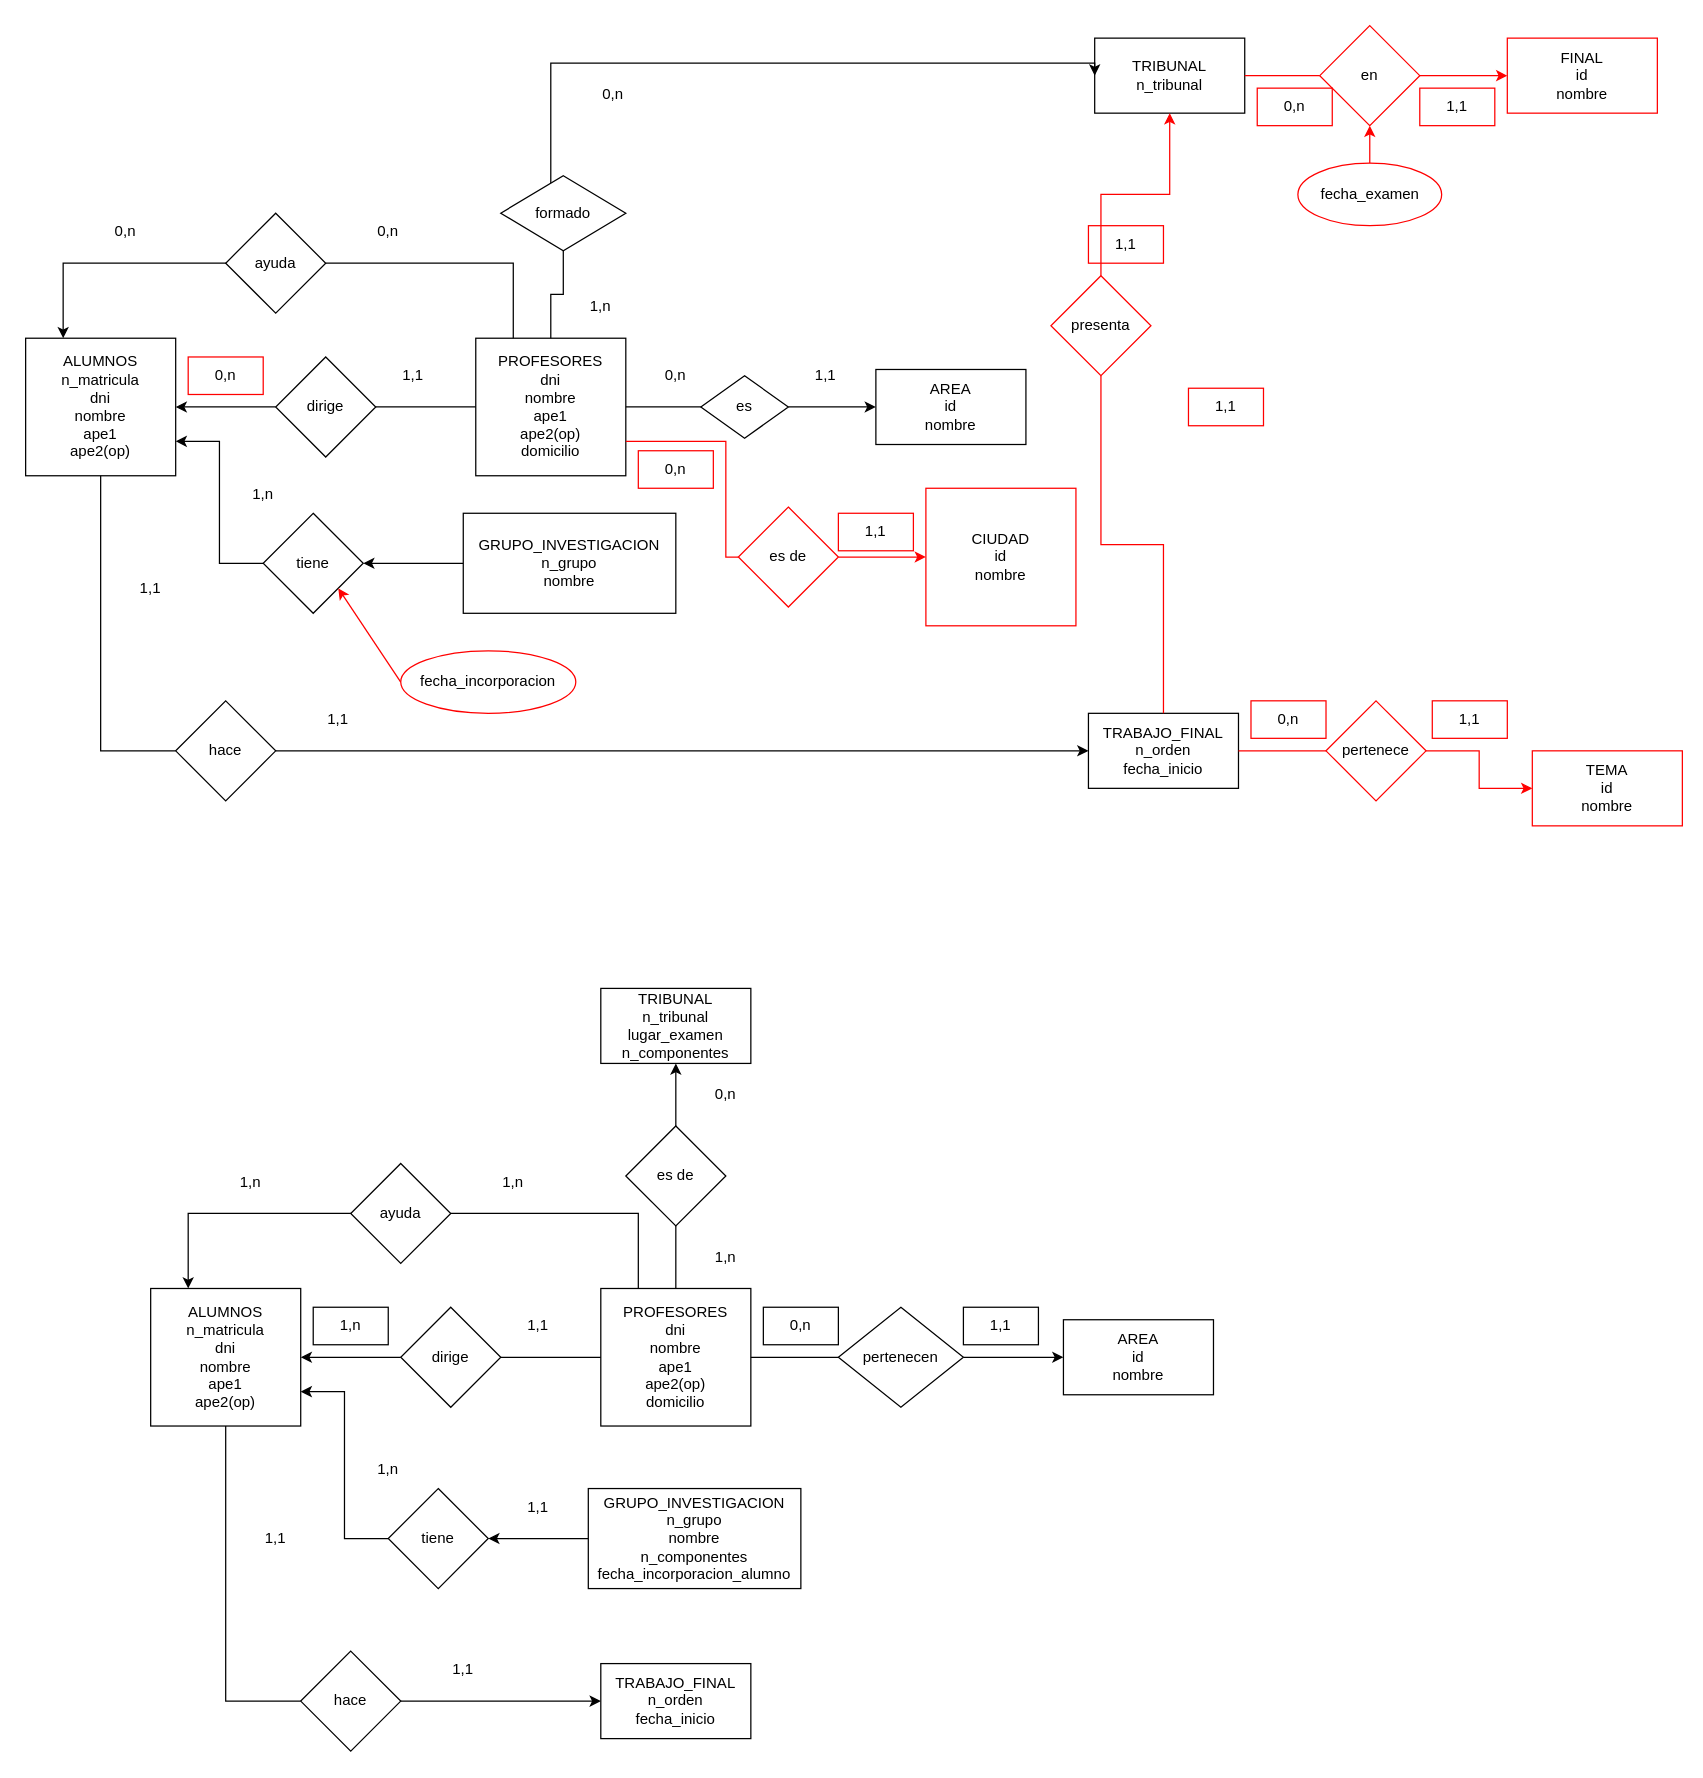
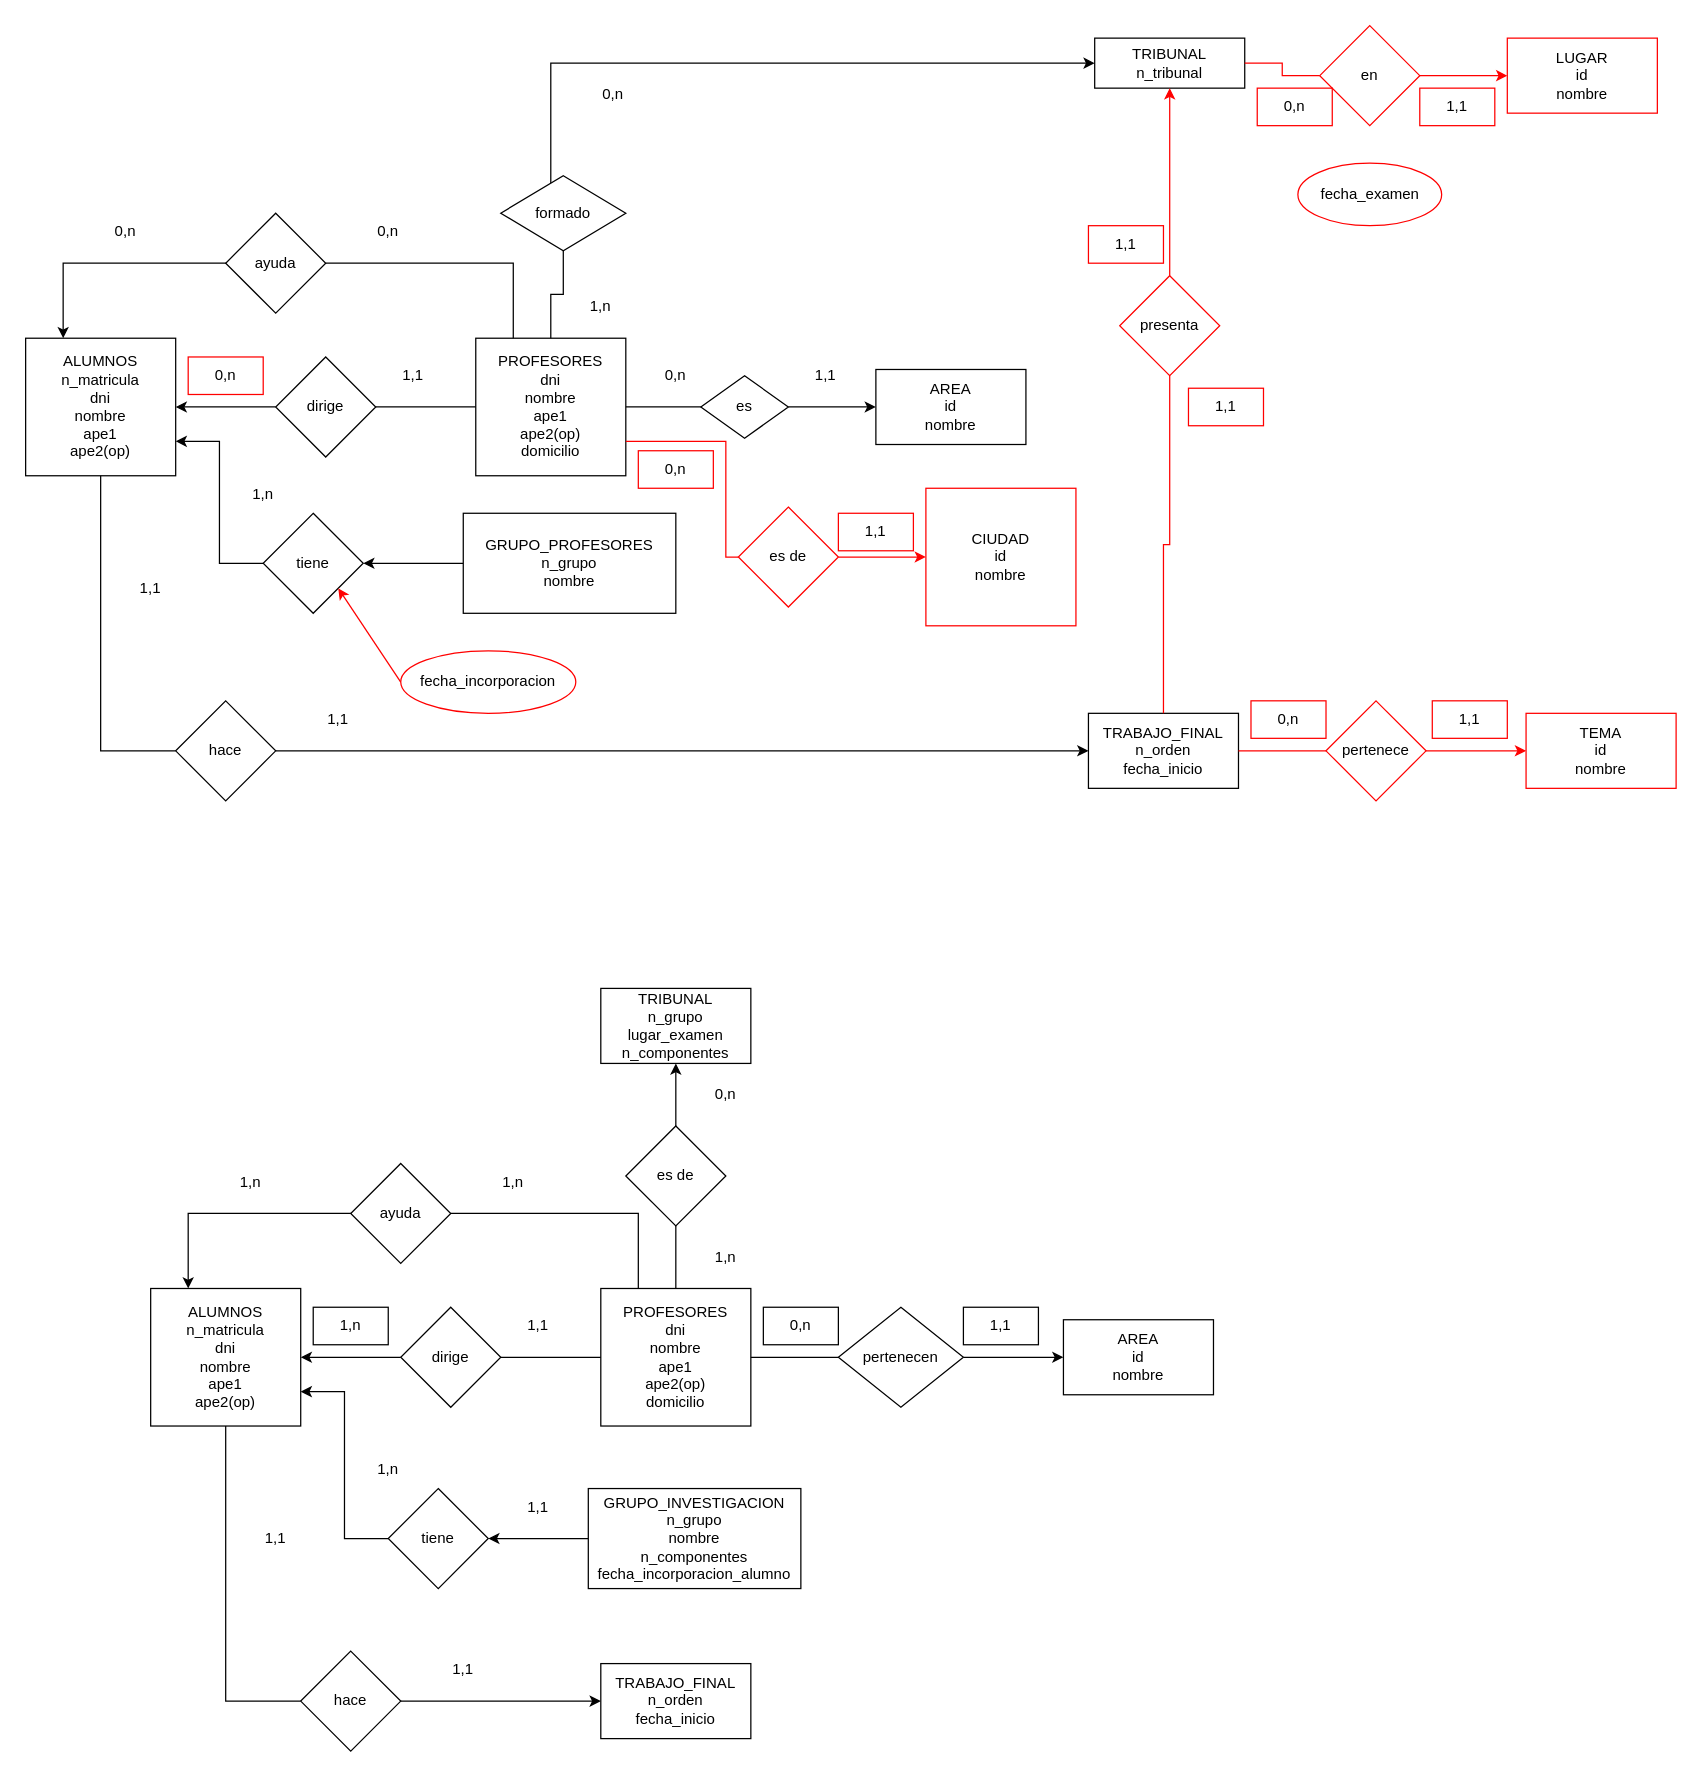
node "TRIBUNAL n_tribunal": size 150x75 -> 150x50
node "FINAL id nombre": label "FINAL id nombre" -> "LUGAR id nombre"
edge "fecha_examen" -> "en": removed
node "presenta": moved (1101, 326) -> (1169, 326)
node "GRUPO_INVESTIGACION n_grupo nombre": label "GRUPO_INVESTIGACION n_grupo nombre" -> "GRUPO_PROFESORES n_grupo nombre"
node "TEMA id nombre": moved (1607, 788) -> (1601, 751)
node "TRIBUNAL n_tribunal lugar_examen n_componentes": label "TRIBUNAL n_tribunal lugar_examen n_componentes" -> "TRIBUNAL n_grupo lugar_examen n_componentes"
